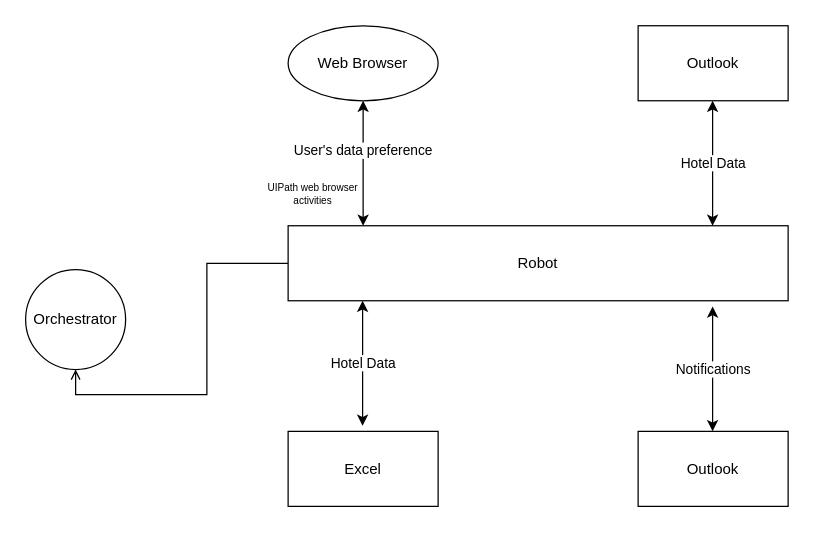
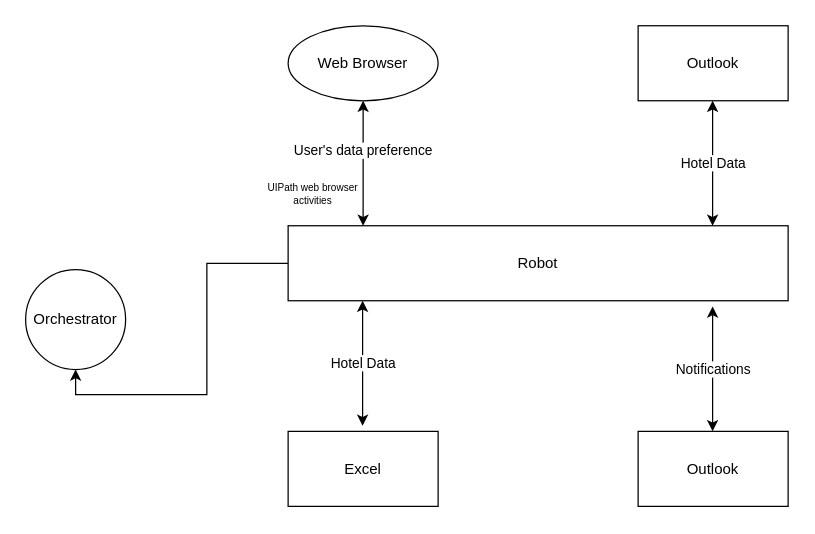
edge "Robot" -> "Orchestrator": arrowhead open -> classic
